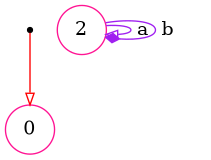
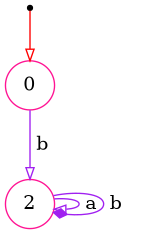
edge "0" -> "2": added, label "b"
